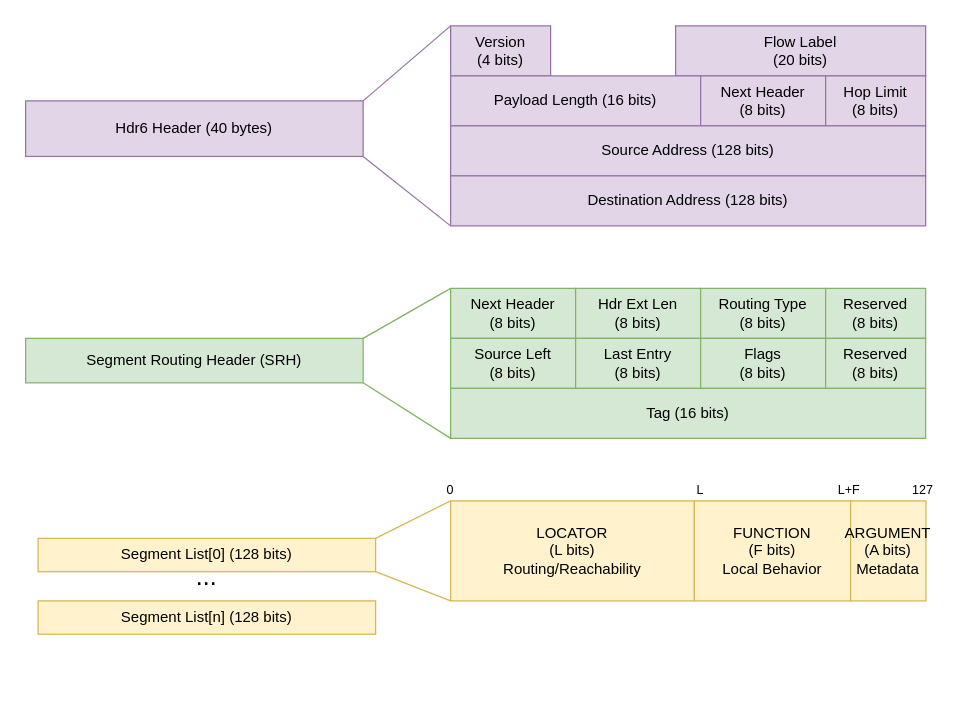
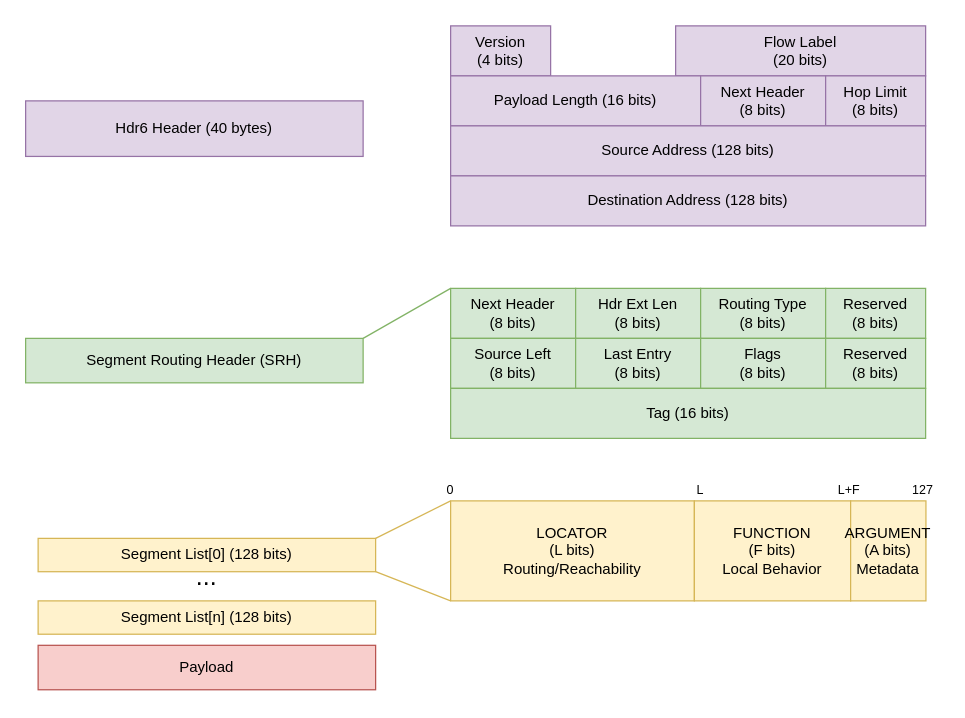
edge "Version (4 bits)" -- "Hdr6 Header (40 bytes)": removed
edge "Hdr6 Header (40 bytes)" -- "Destination Address (128 bits)": removed
edge "Segment Routing Header (SRH)" -- "Tag (16 bits)": removed
node "Payload": added
